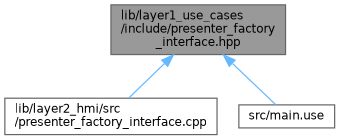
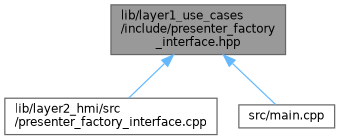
node "src/main.use": label "src/main.use" -> "src/main.cpp"
